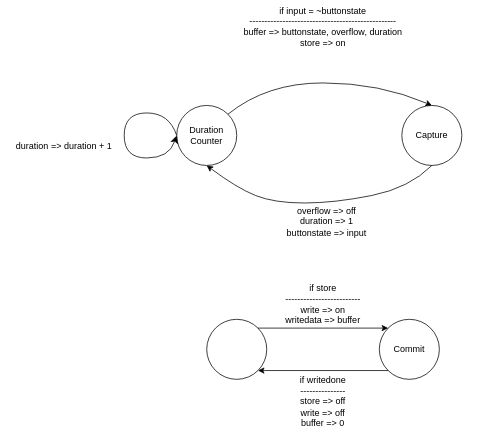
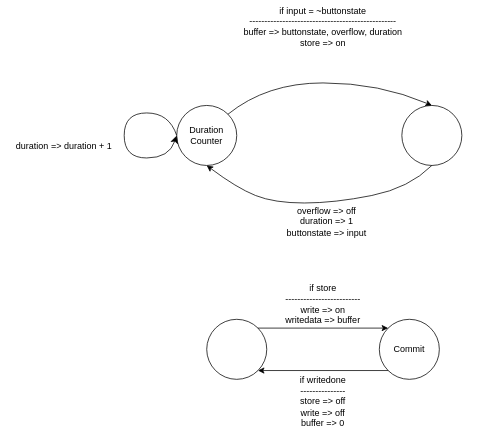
node "Capture": removed
